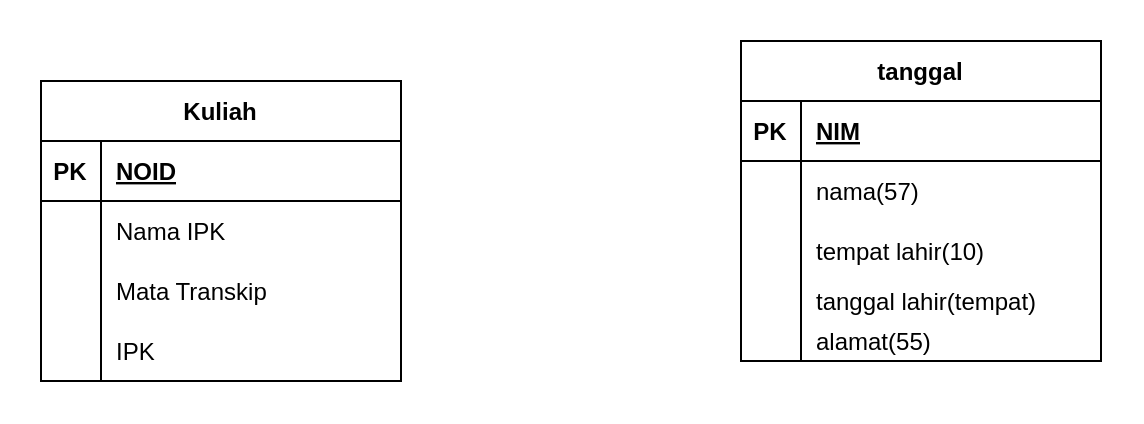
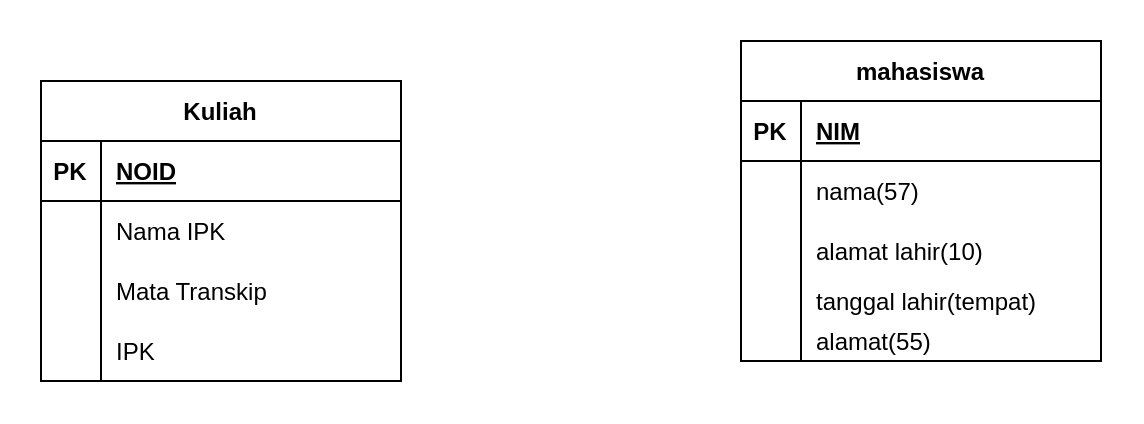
node "tanggal": label "tanggal" -> "mahasiswa"
node "tempat lahir(10)": label "tempat lahir(10)" -> "alamat lahir(10)"
